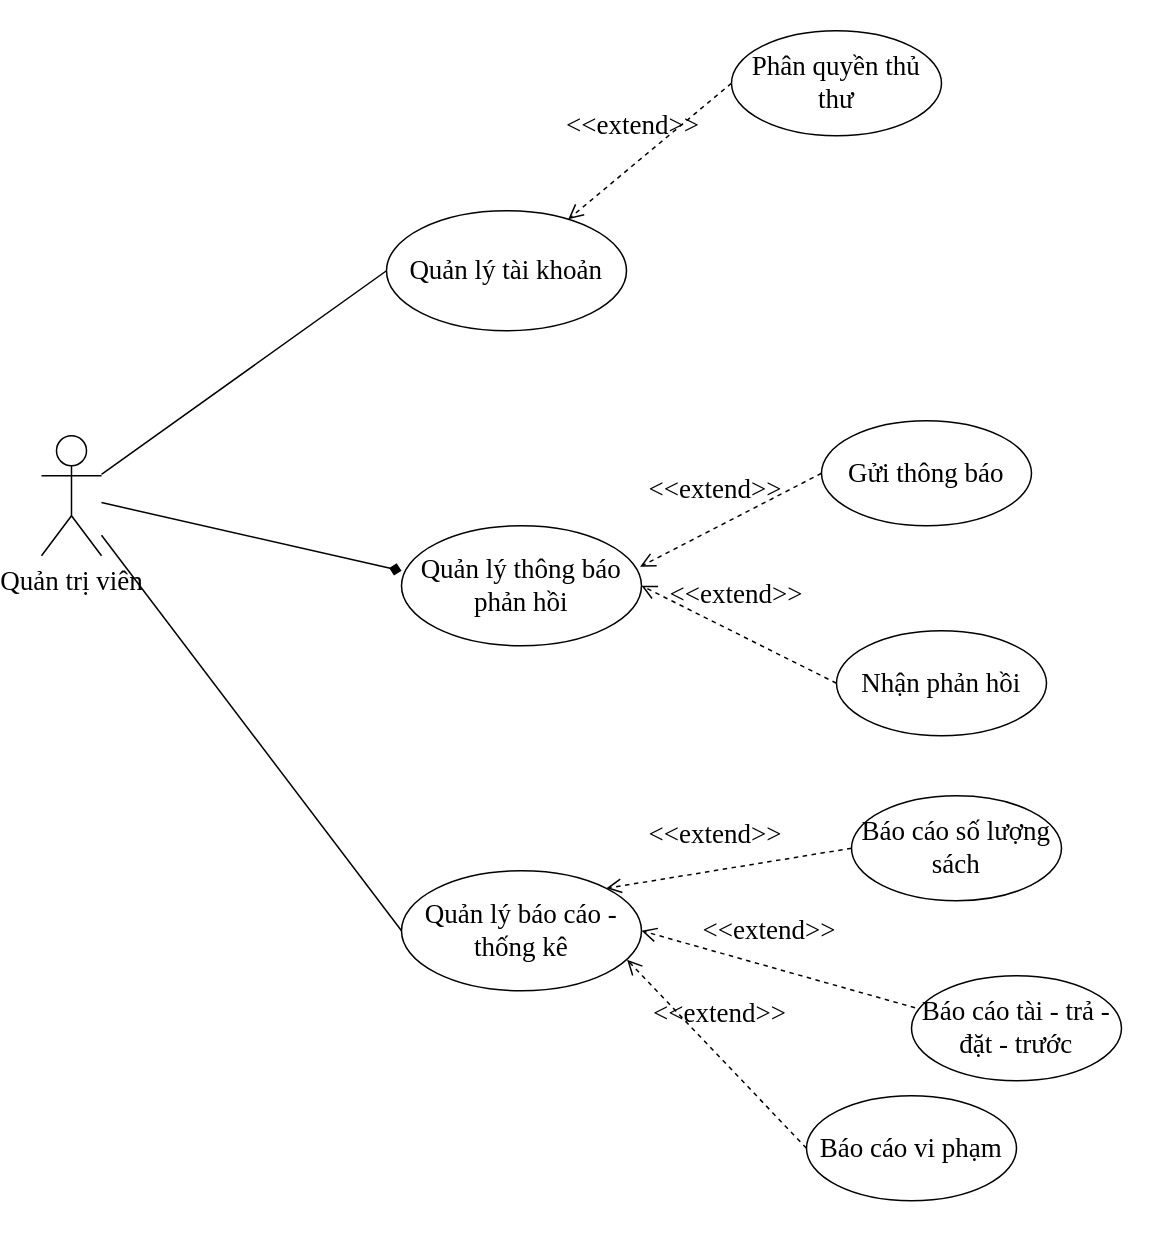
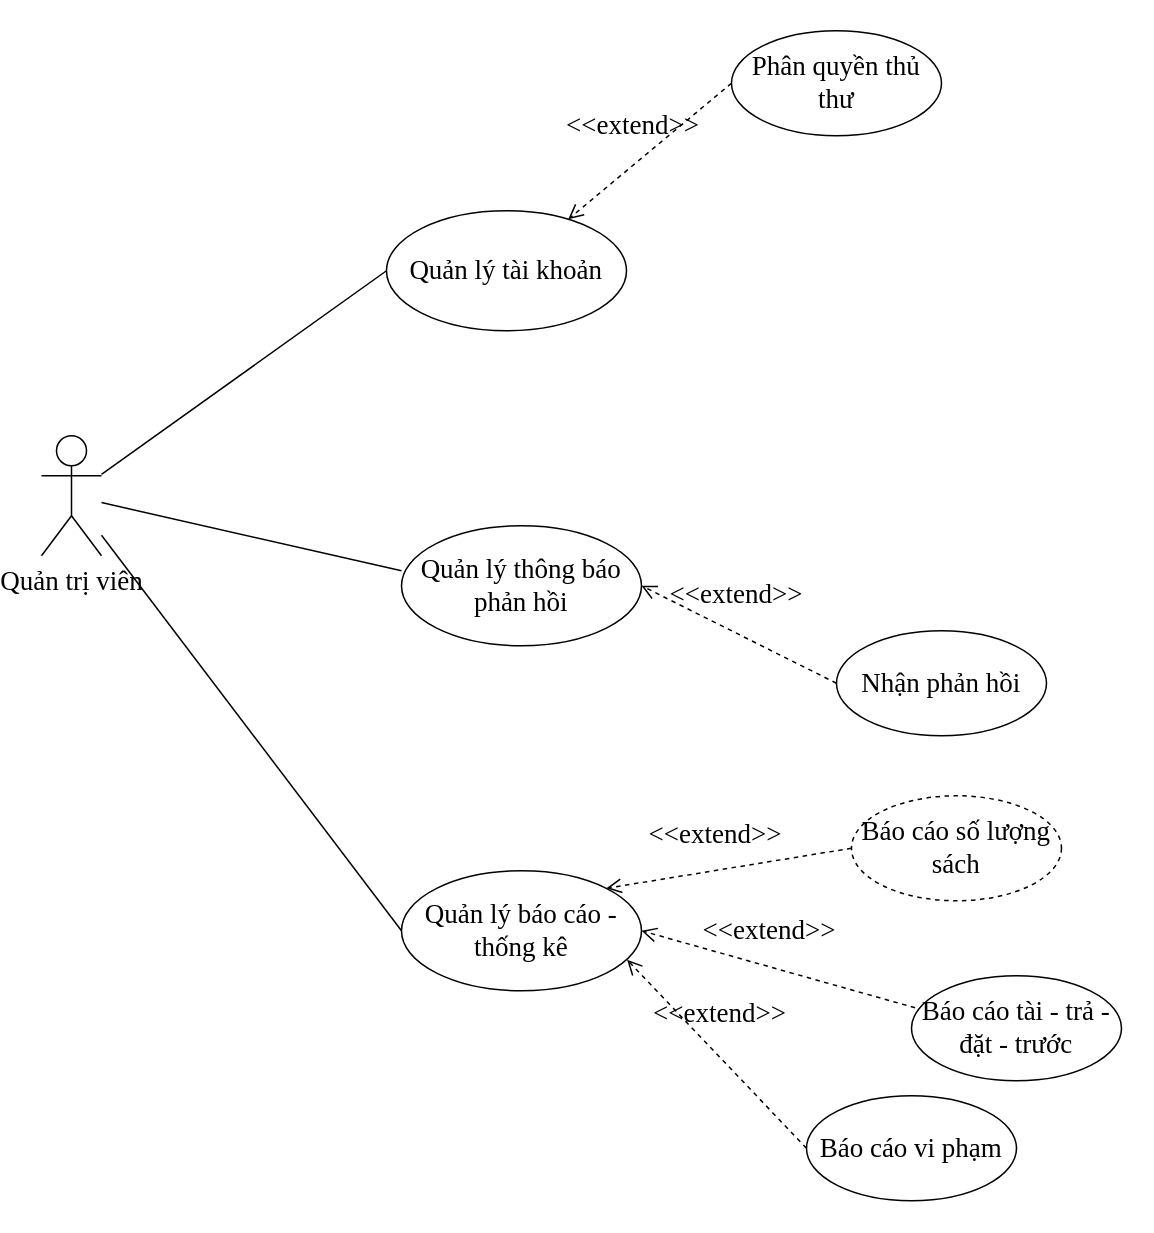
node "Gửi thông báo": removed
edge "Gửi thông báo" -> "Quản lý thông báo phản hồi": removed, label "<<extend>>"
edge "Quản trị viên" -> "Quản lý thông báo phản hồi": arrowhead diamond -> none
node "Báo cáo số lượng sách": style solid -> dashed
